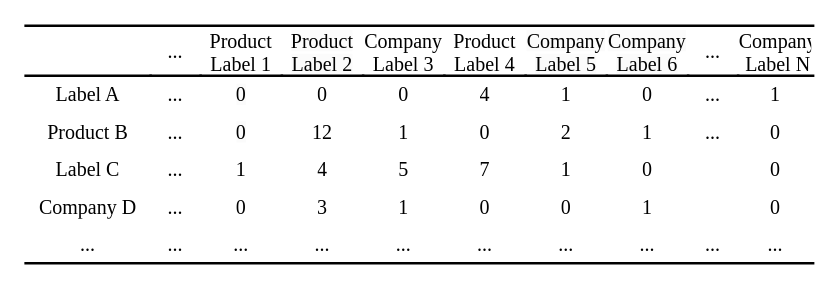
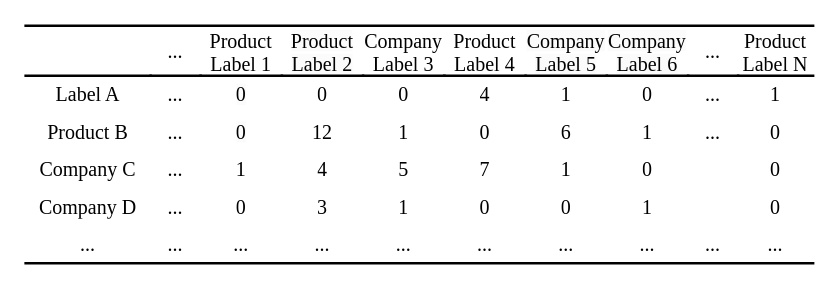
node "Company Label N": label "Company Label N" -> "Product Label N"
node "2": label "2" -> "6"
node "Label C": label "Label C" -> "Company C"
